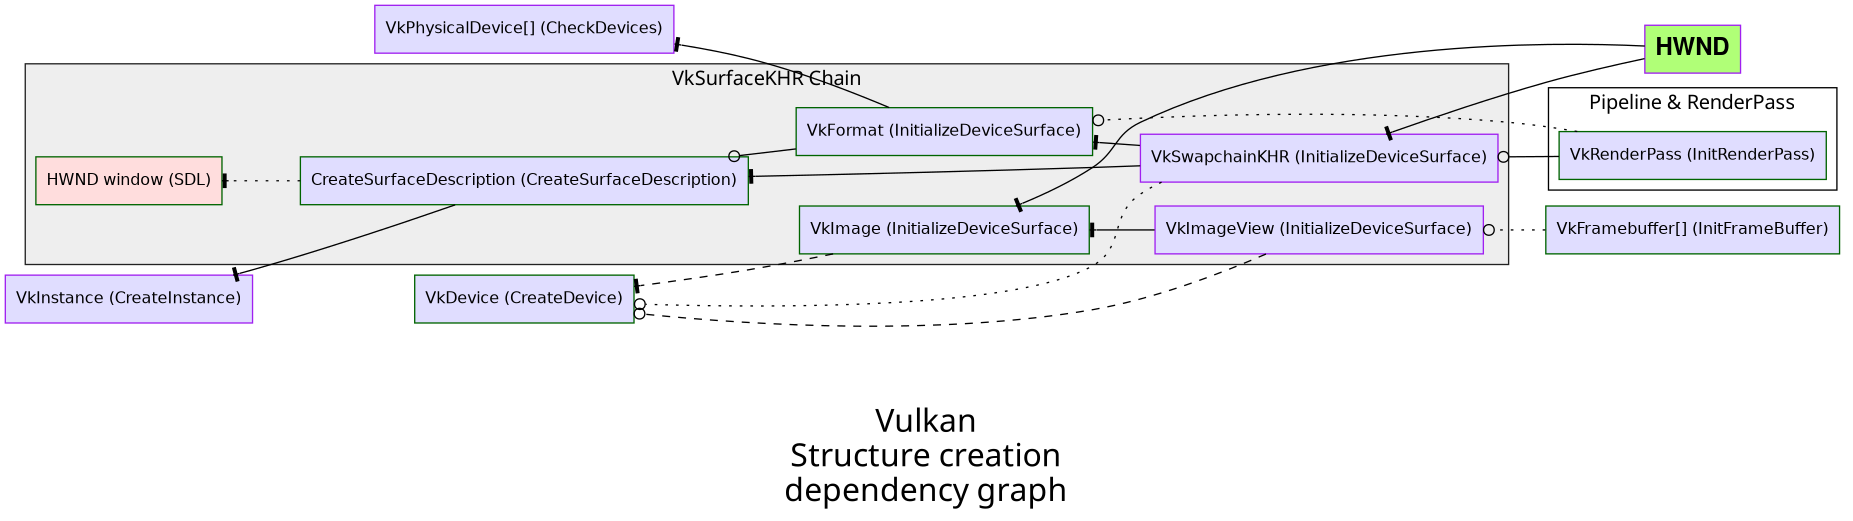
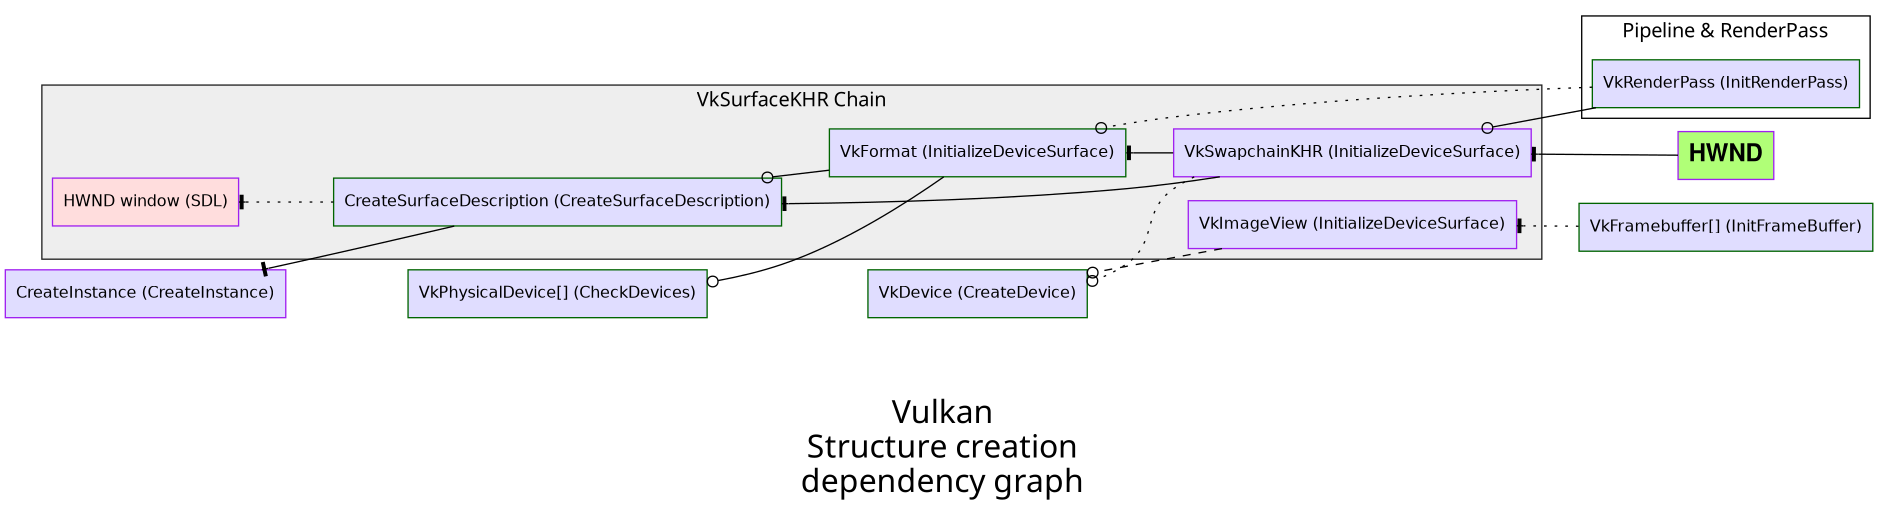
node "VkPhysicalDevice[] (CheckDevices)": color purple -> darkgreen
edge "VkFormat (InitializeDeviceSurface)" -> "VkPhysicalDevice[] (CheckDevices)": arrowhead tee -> odot
node "HWND window (SDL)": color darkgreen -> purple
node "VkImage (InitializeDeviceSurface)": removed
edge "VkFramebuffer[] (InitFrameBuffer)" -> "VkImageView (InitializeDeviceSurface)": arrowhead odot -> tee
node "VkInstance (CreateInstance)": label "VkInstance (CreateInstance)" -> "CreateInstance (CreateInstance)"
